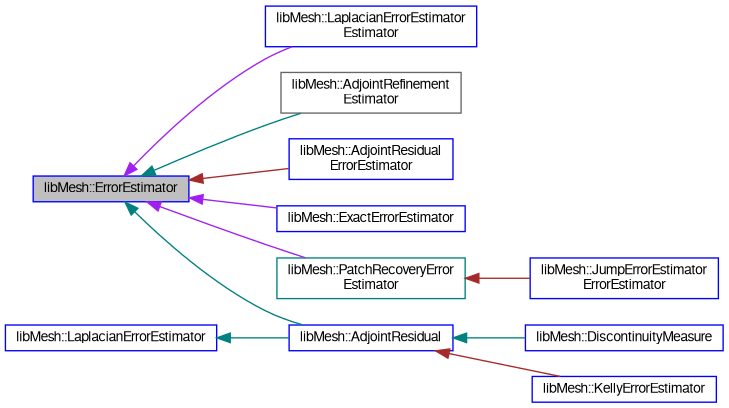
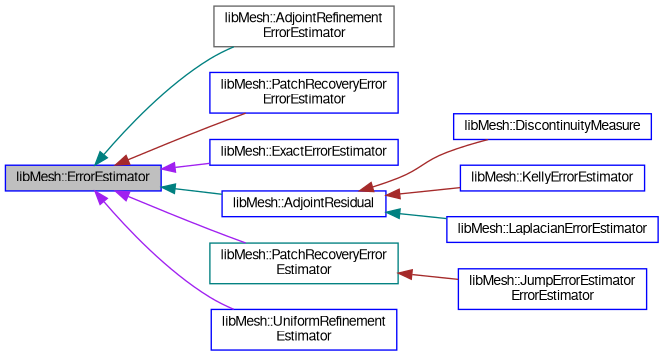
node "libMesh::LaplacianErrorEstimator Estimator": label "libMesh::LaplacianErrorEstimator Estimator" -> "libMesh::UniformRefinement Estimator"
node "libMesh::AdjointRefinement Estimator": label "libMesh::AdjointRefinement Estimator" -> "libMesh::AdjointRefinement ErrorEstimator"
node "libMesh::AdjointResidual ErrorEstimator": label "libMesh::AdjointResidual ErrorEstimator" -> "libMesh::PatchRecoveryError ErrorEstimator"
edge "libMesh::AdjointResidual" -> "libMesh::LaplacianErrorEstimator": reversed
edge "libMesh::DiscontinuityMeasure" -> "libMesh::AdjointResidual": color teal -> brown
